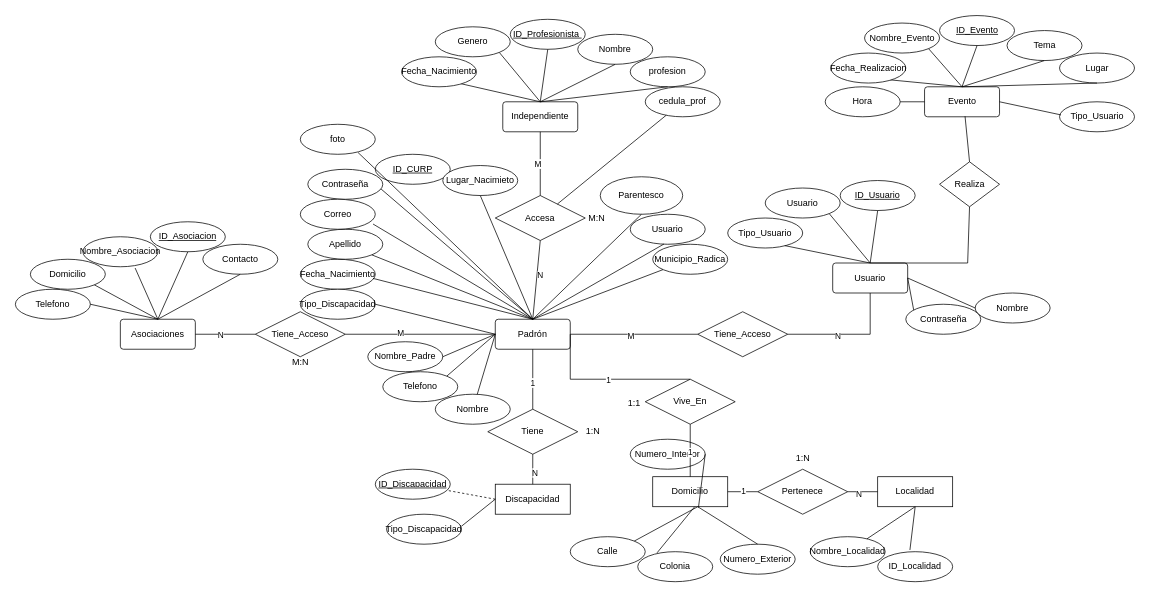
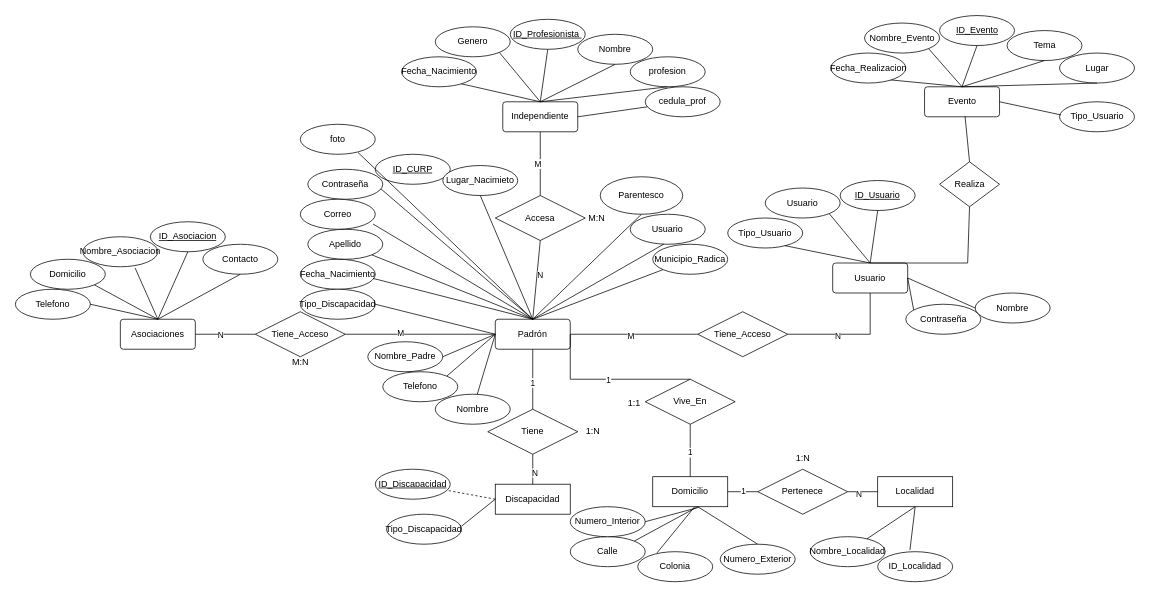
node "Hora": removed
edge "Hora" -- "Evento": removed
edge "cedula_prof" -- "Accesa": now "cedula_prof" -- "Independiente"
node "Numero_Interior": moved (668, 454) -> (608, 522)
